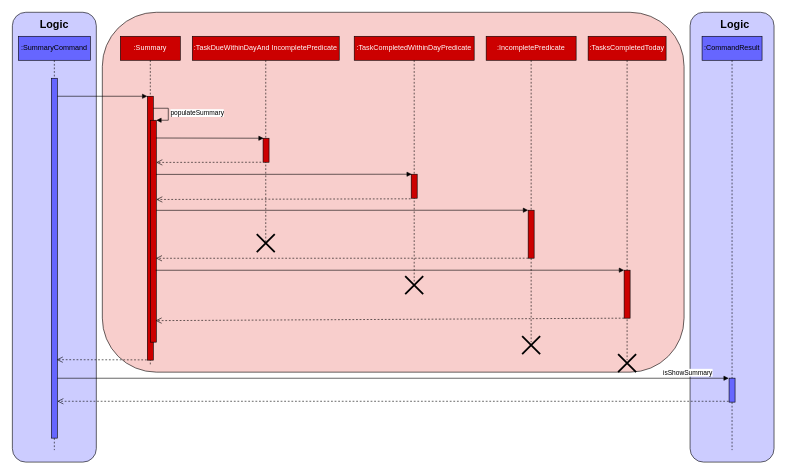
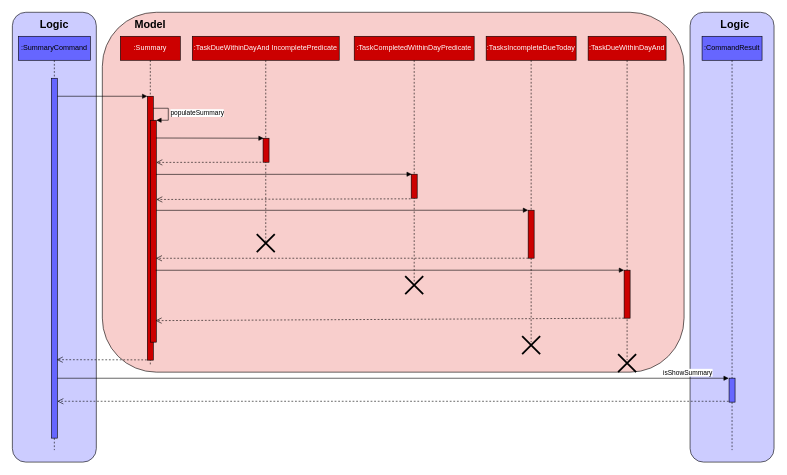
node "Model": added
node ":IncompletePredicate": label ":IncompletePredicate" -> ":TasksIncompleteDueToday"
node ":TasksCompletedToday": label ":TasksCompletedToday" -> ":TaskDueWithinDayAnd"
